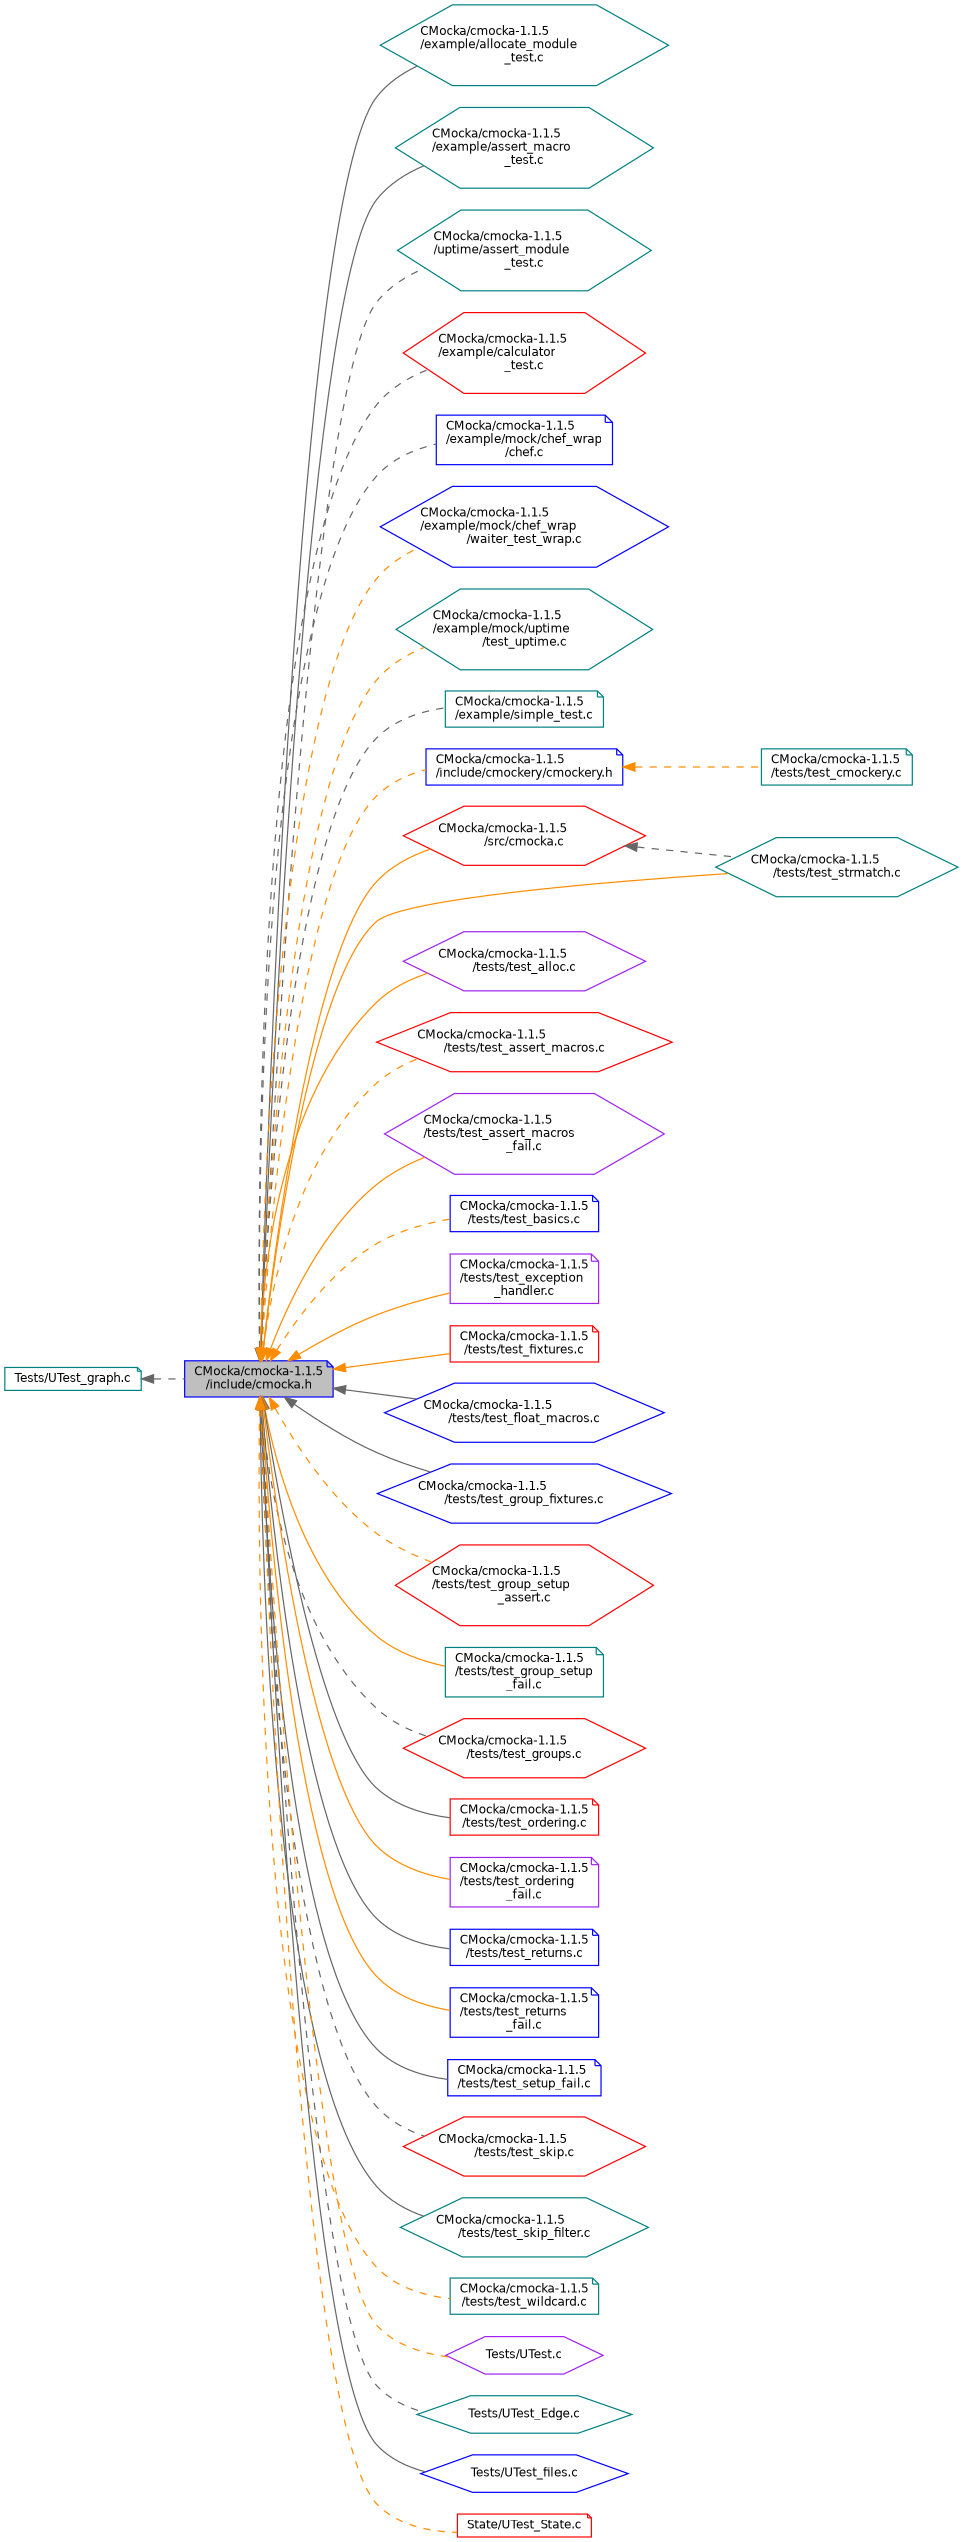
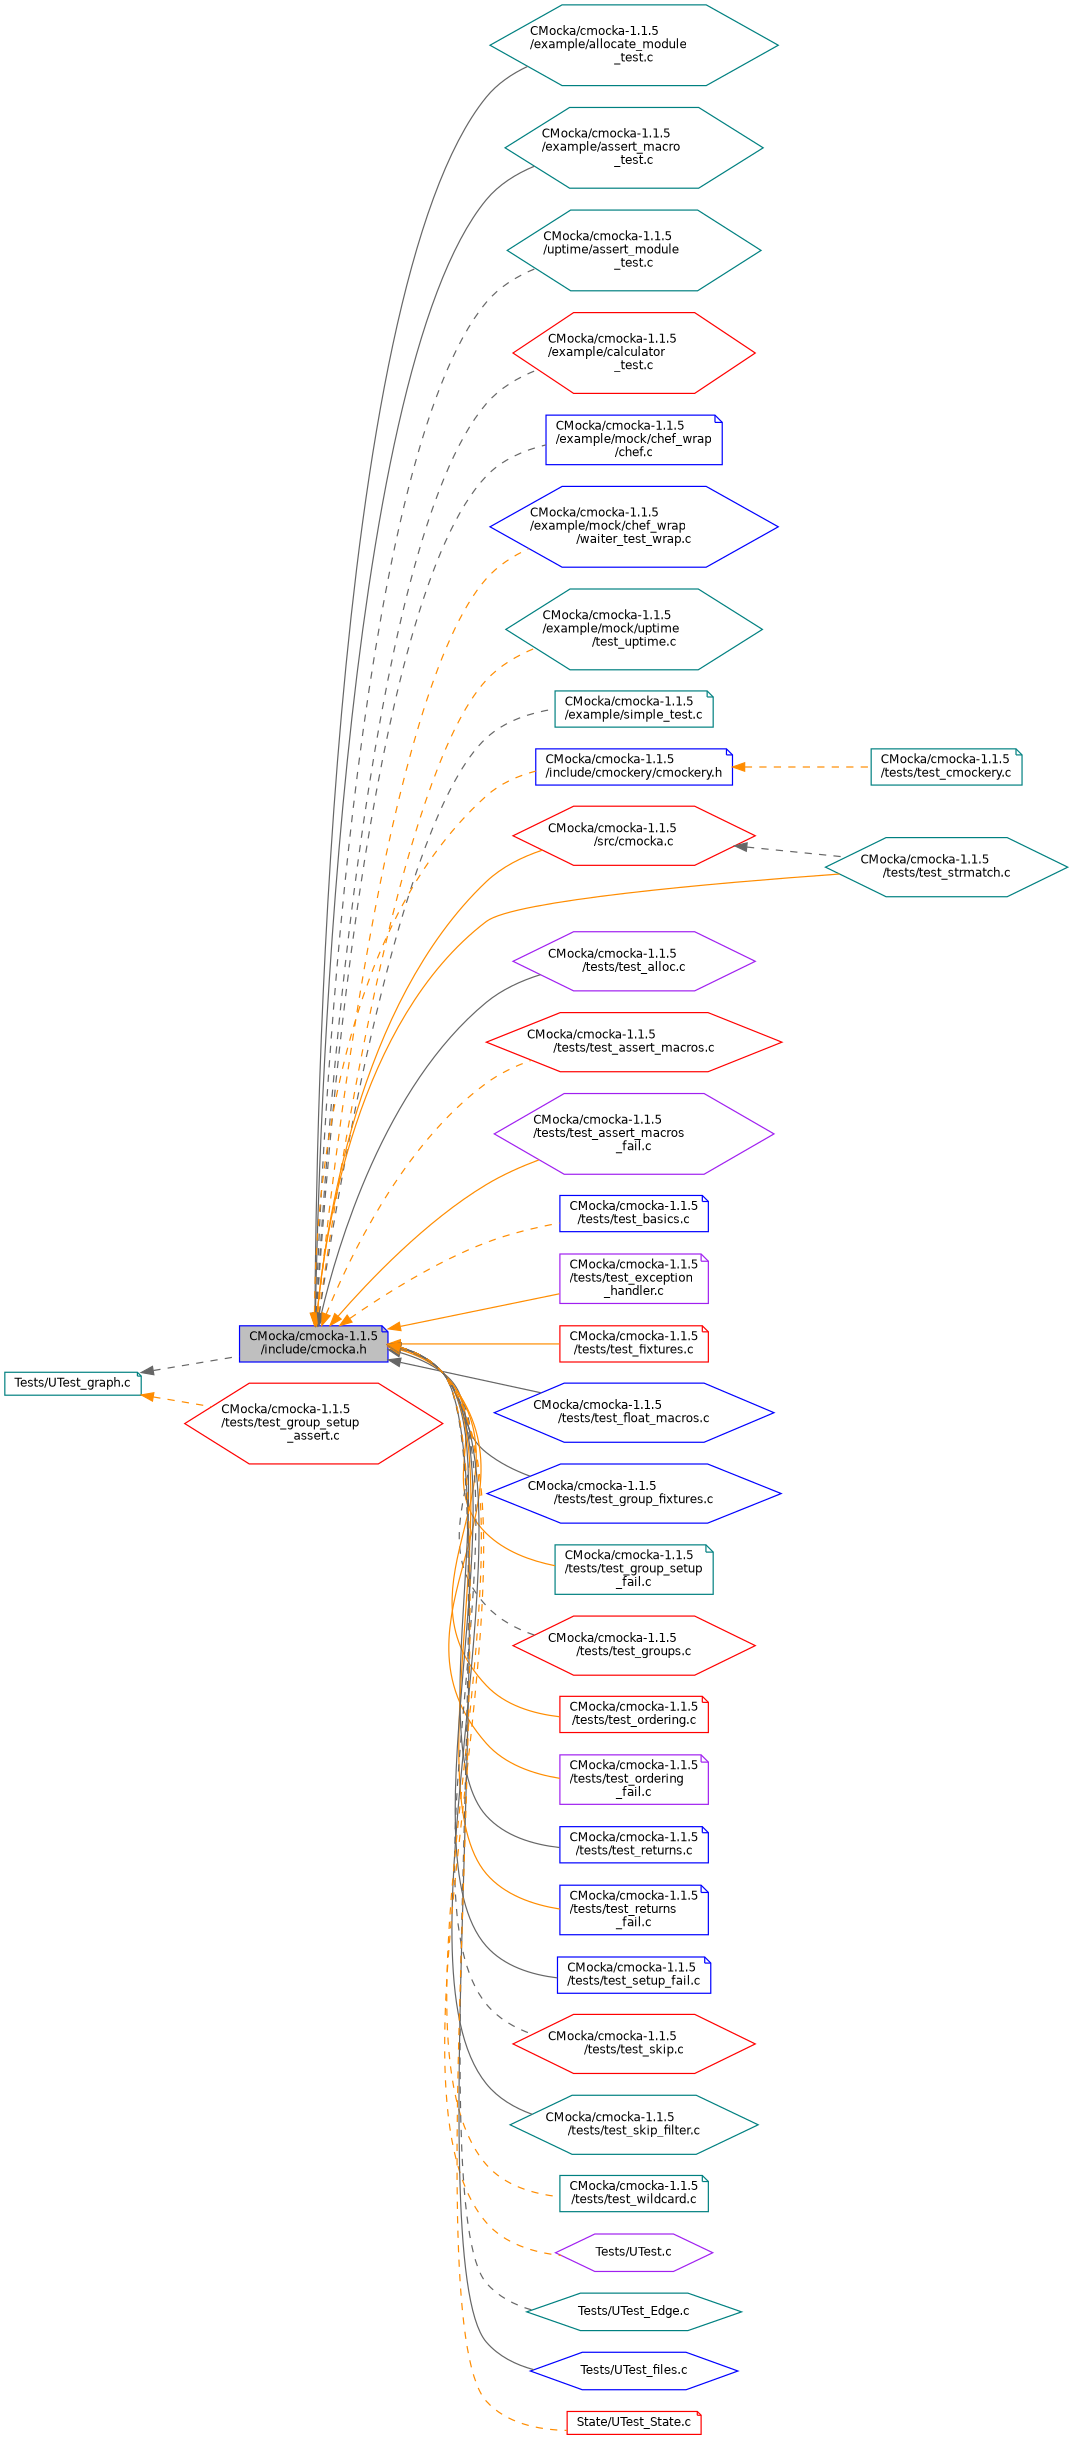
edge "CMocka/cmocka-1.1.5 /tests/test_alloc.c" -> "CMocka/cmocka-1.1.5 /include/cmocka.h": color darkorange -> gray40
edge "CMocka/cmocka-1.1.5 /tests/test_group_setup _assert.c" -> "CMocka/cmocka-1.1.5 /include/cmocka.h": now "CMocka/cmocka-1.1.5 /tests/test_group_setup _assert.c" -> "Tests/UTest_graph.c"
edge "CMocka/cmocka-1.1.5 /tests/test_ordering.c" -> "CMocka/cmocka-1.1.5 /include/cmocka.h": color gray40 -> darkorange
